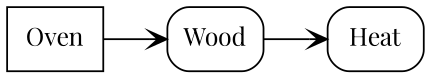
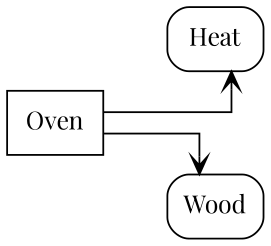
edge "Wood" -> "Heat": now "Oven" -> "Heat"
